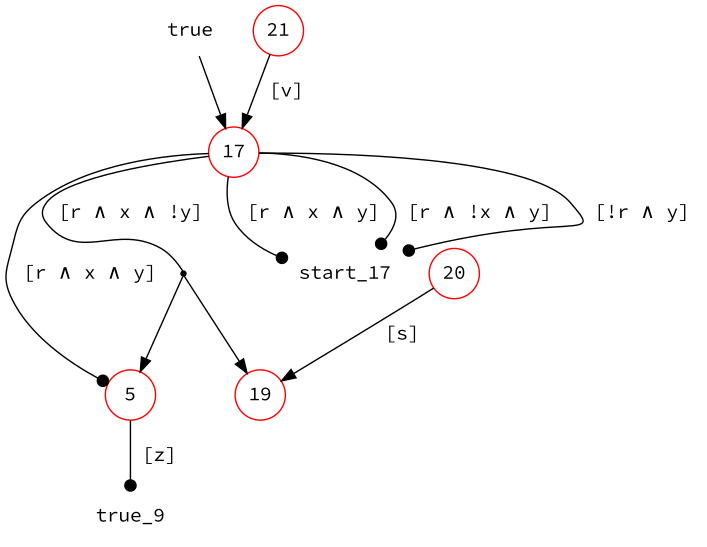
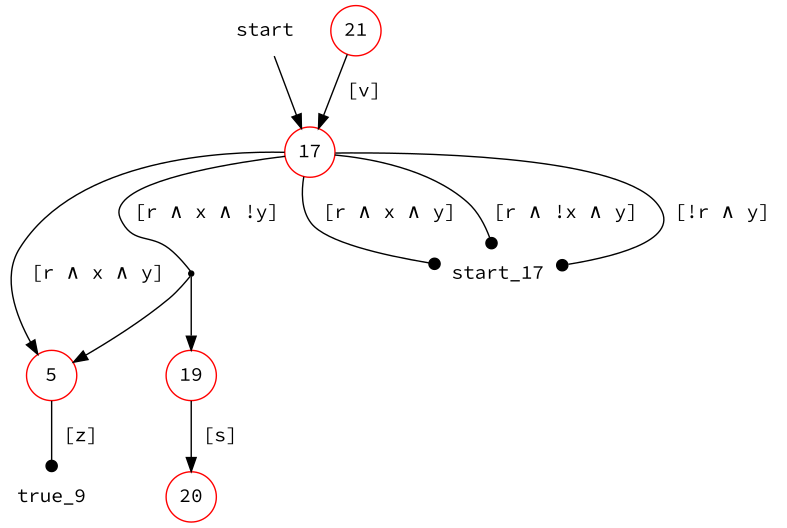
node "true": label "true" -> "start"
edge "17" -> "5": arrowhead dot -> normal
edge "20" -> "19": reversed
